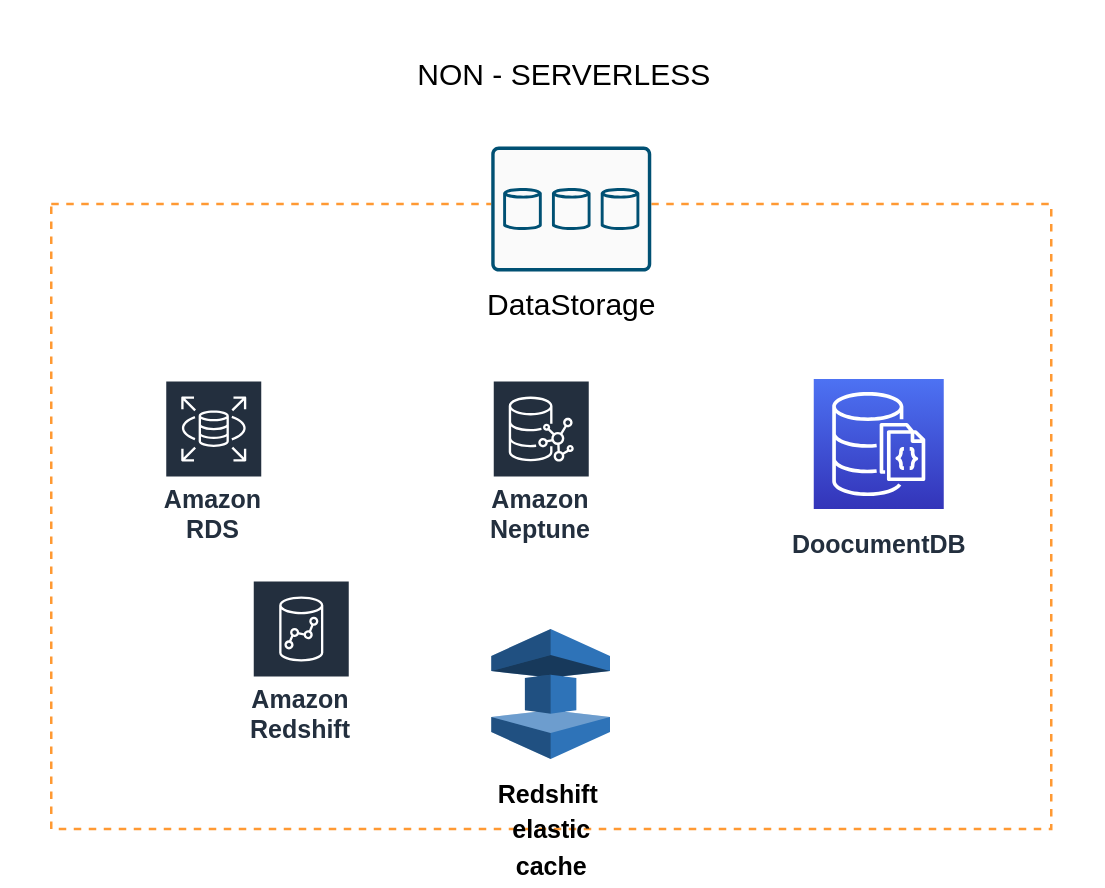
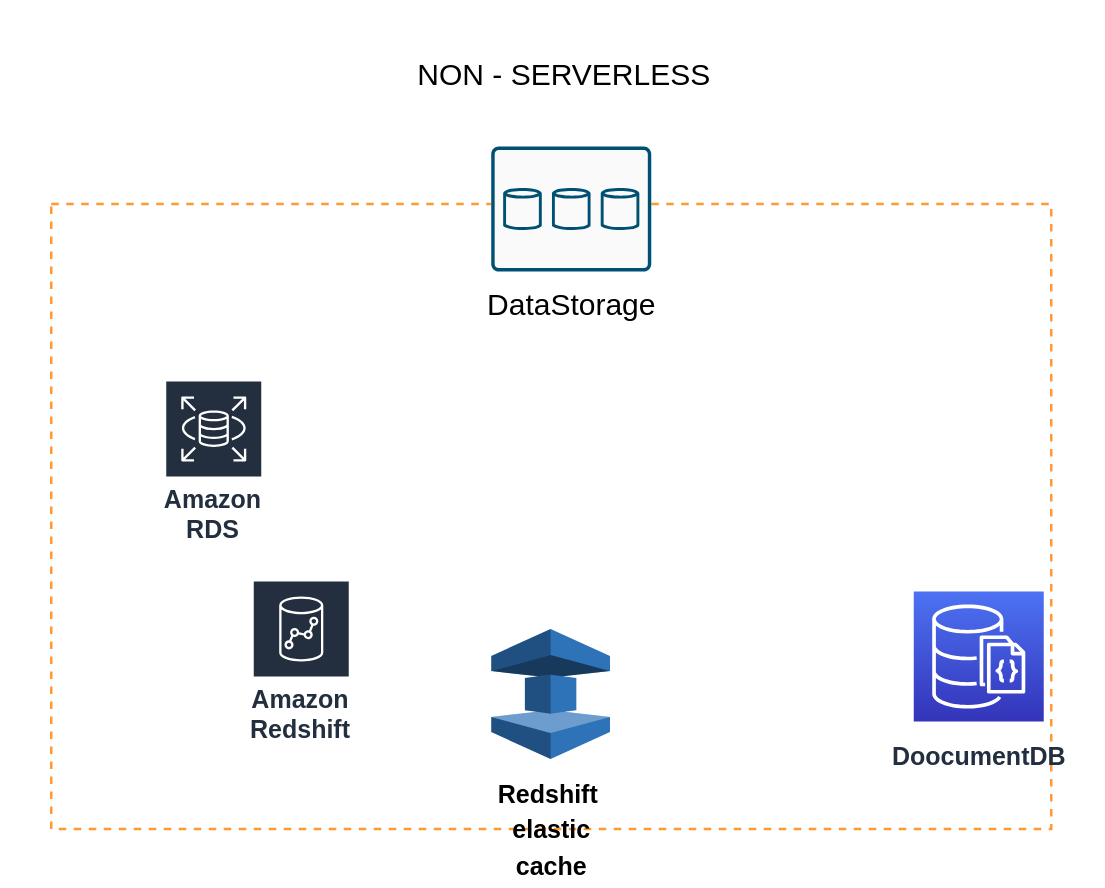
node "DoocumentDB": moved (879, 444) -> (979, 656)
node "Amazon Neptune": removed
